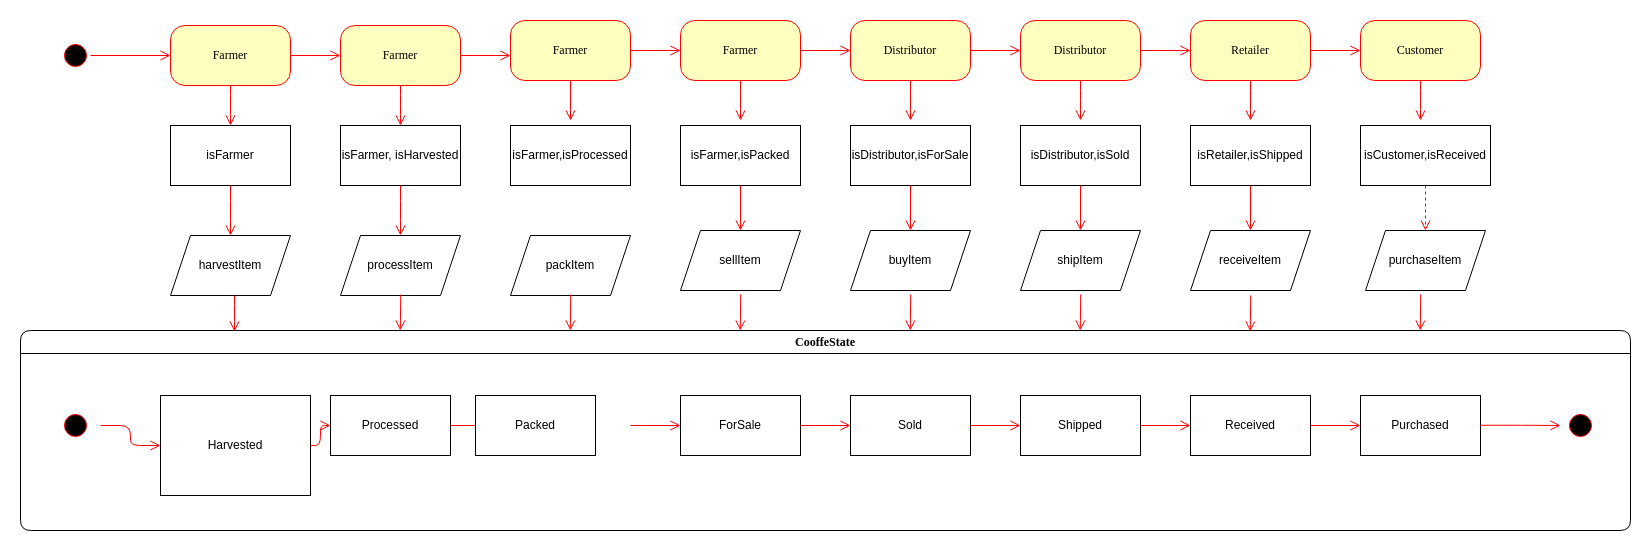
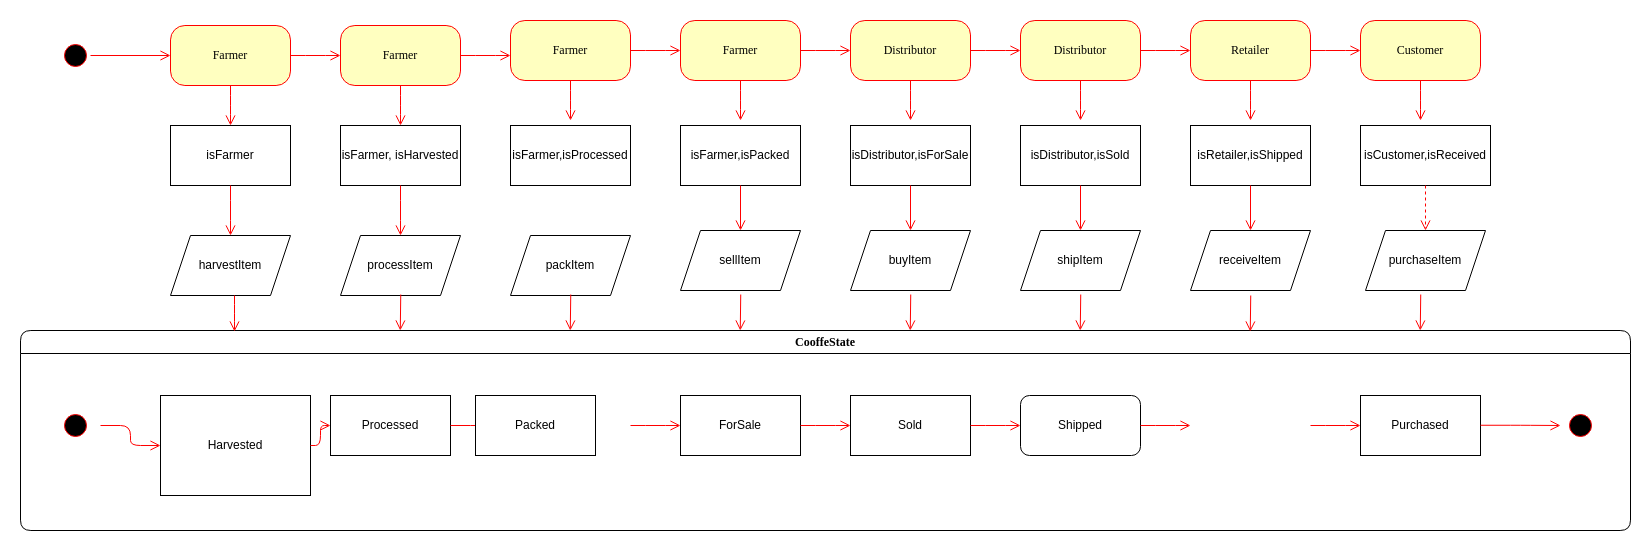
node "Shipped": shape rectangle -> rounded rectangle
node "Received": removed
